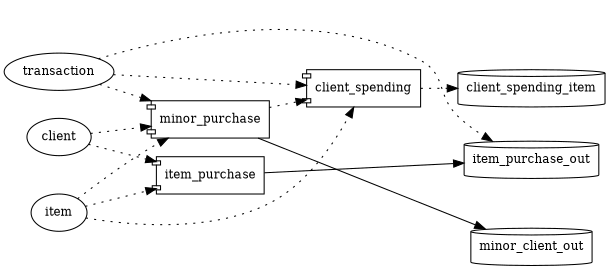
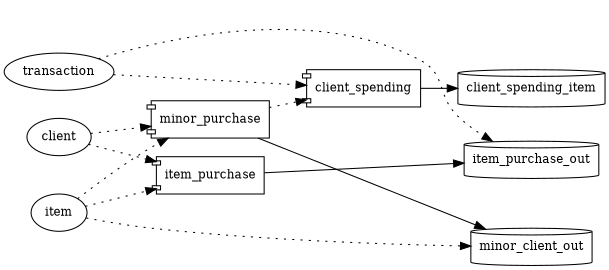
edge "client_spending" -> "client_spending_item": style dotted -> solid
edge "transaction" -> "minor_purchase": removed
edge "item" -> "client_spending": now "item" -> "minor_client_out"
